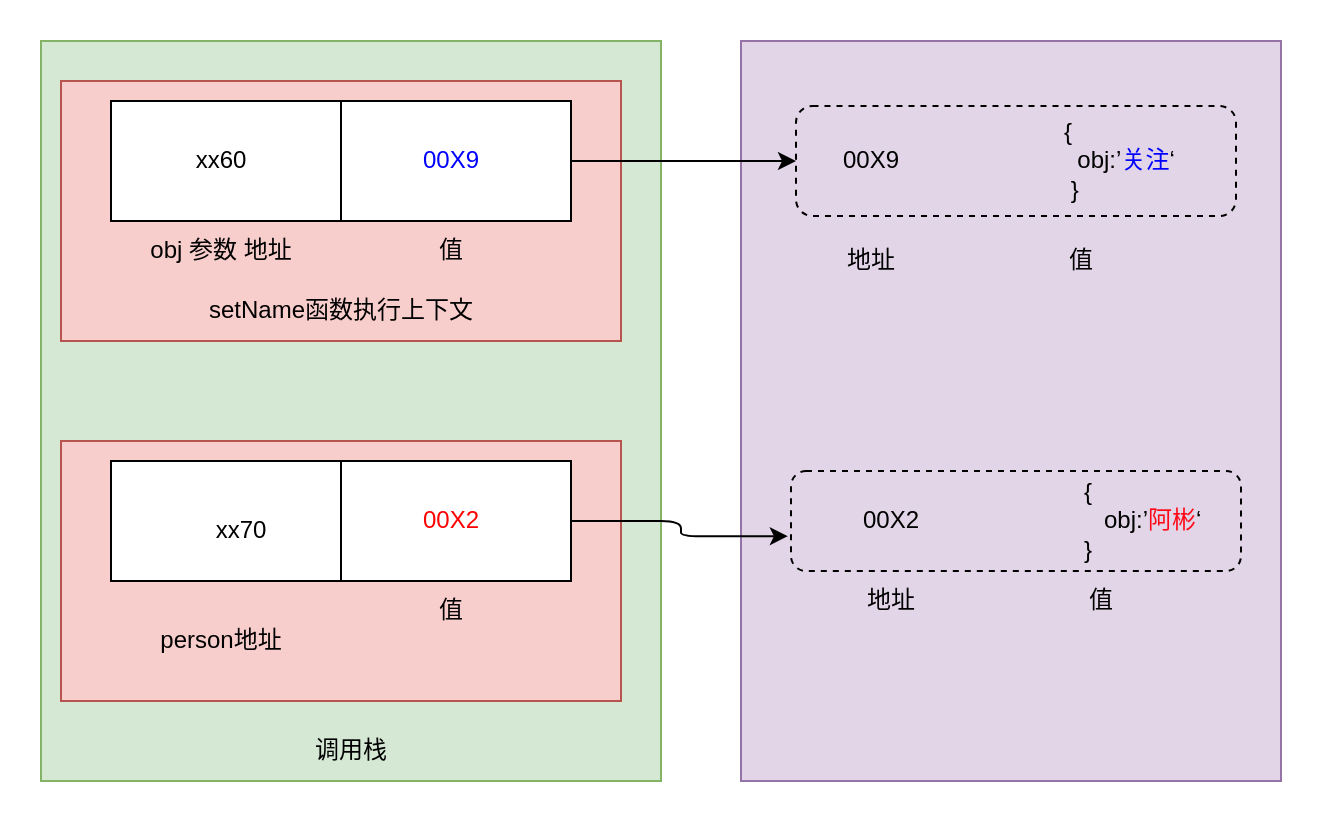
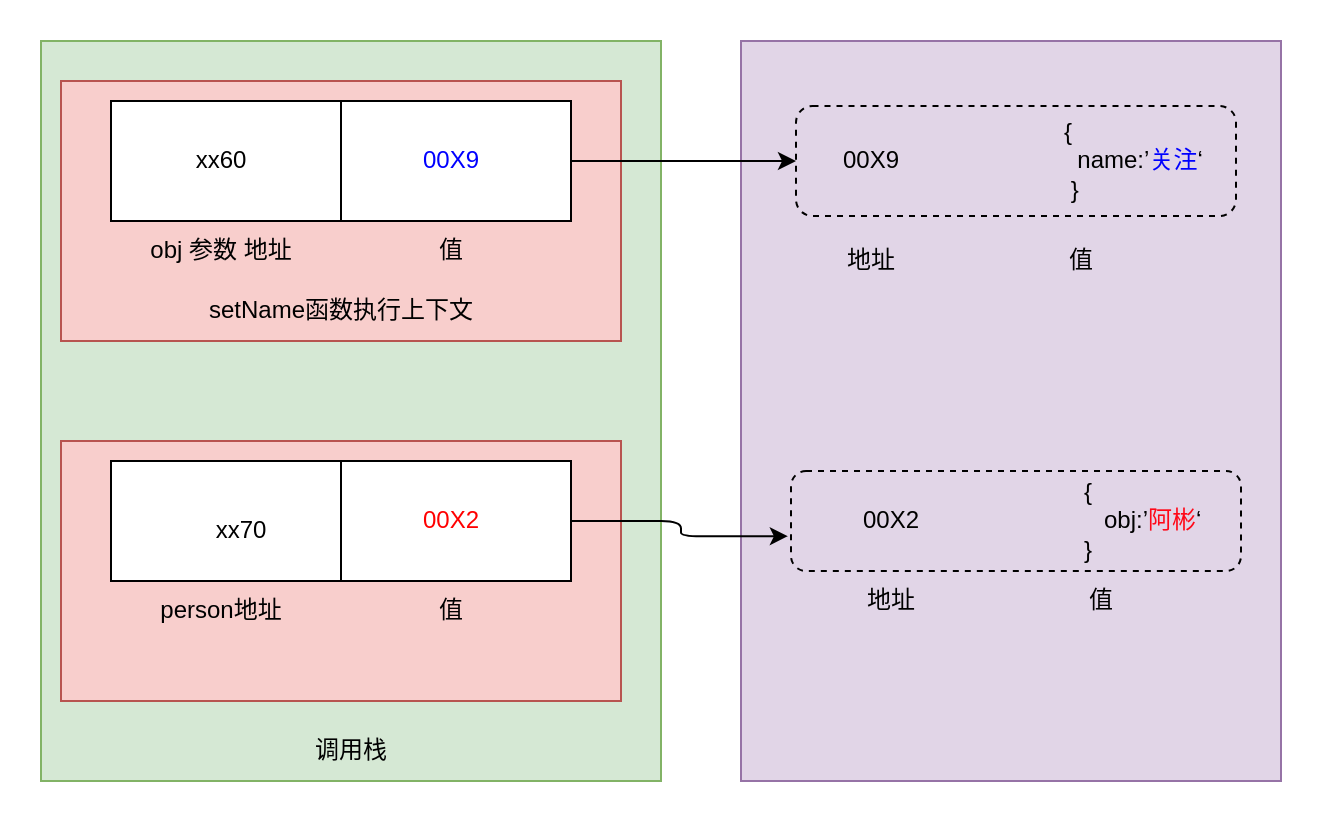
node "{ obj:’关注‘ }": label "{ obj:’关注‘ }" -> "{ name:’关注‘ }"
node "person地址": moved (221, 641) -> (221, 611)
